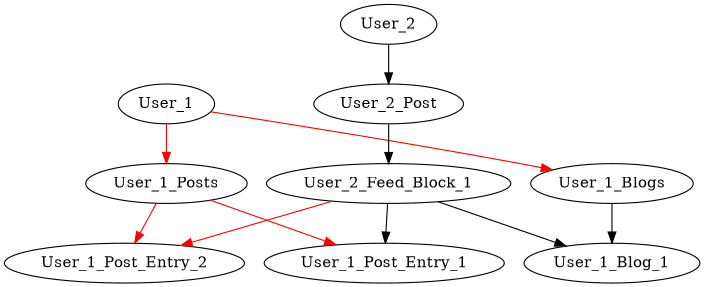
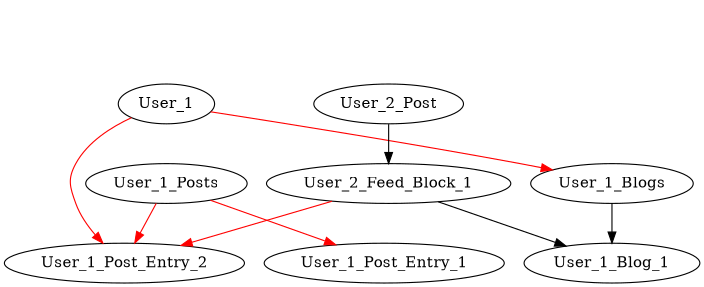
node "User_2": removed
edge "User_1" -> "User_1_Posts": now "User_1" -> "User_1_Post_Entry_2"
edge "User_2_Feed_Block_1" -> "User_1_Post_Entry_1": removed
